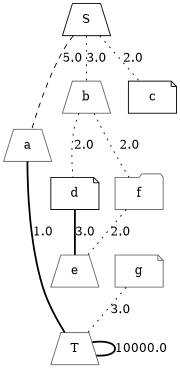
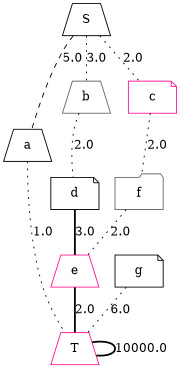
node "c": color black -> deeppink
node "a": color gray40 -> black
edge "b" -- "f": now "c" -- "f"
edge "a" -- "T": style bold -> dotted
node "e": color gray40 -> deeppink
node "g": color gray40 -> black
edge "e" -- "T": added, label "2.0"
edge "g" -- "T": label "3.0" -> "6.0"
node "T": color gray40 -> deeppink
